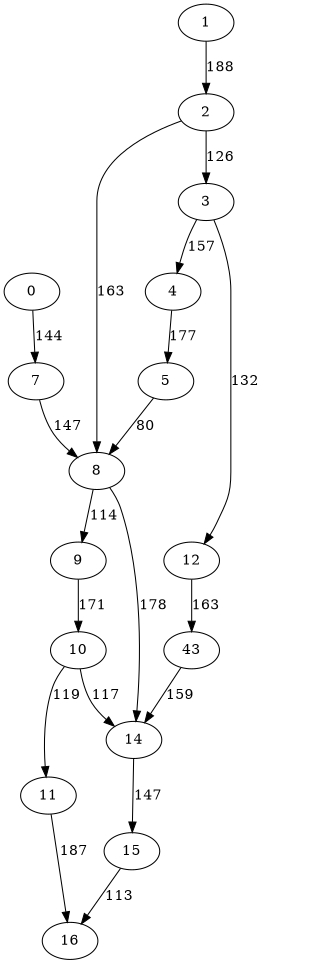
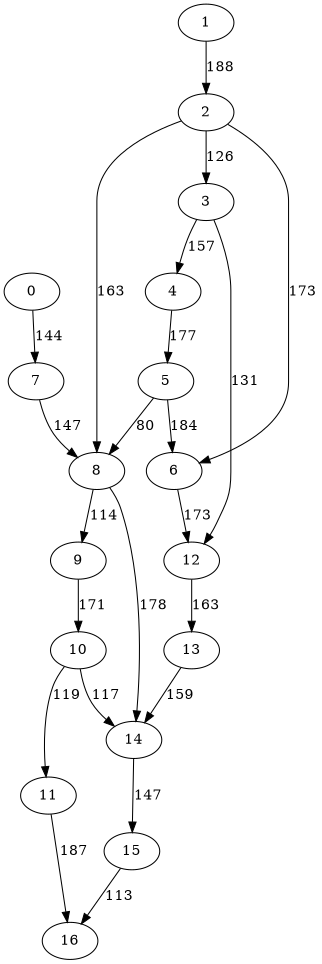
edge "3" -> "12": label "132" -> "131"
node "6": added
node "43": label "43" -> "13"
